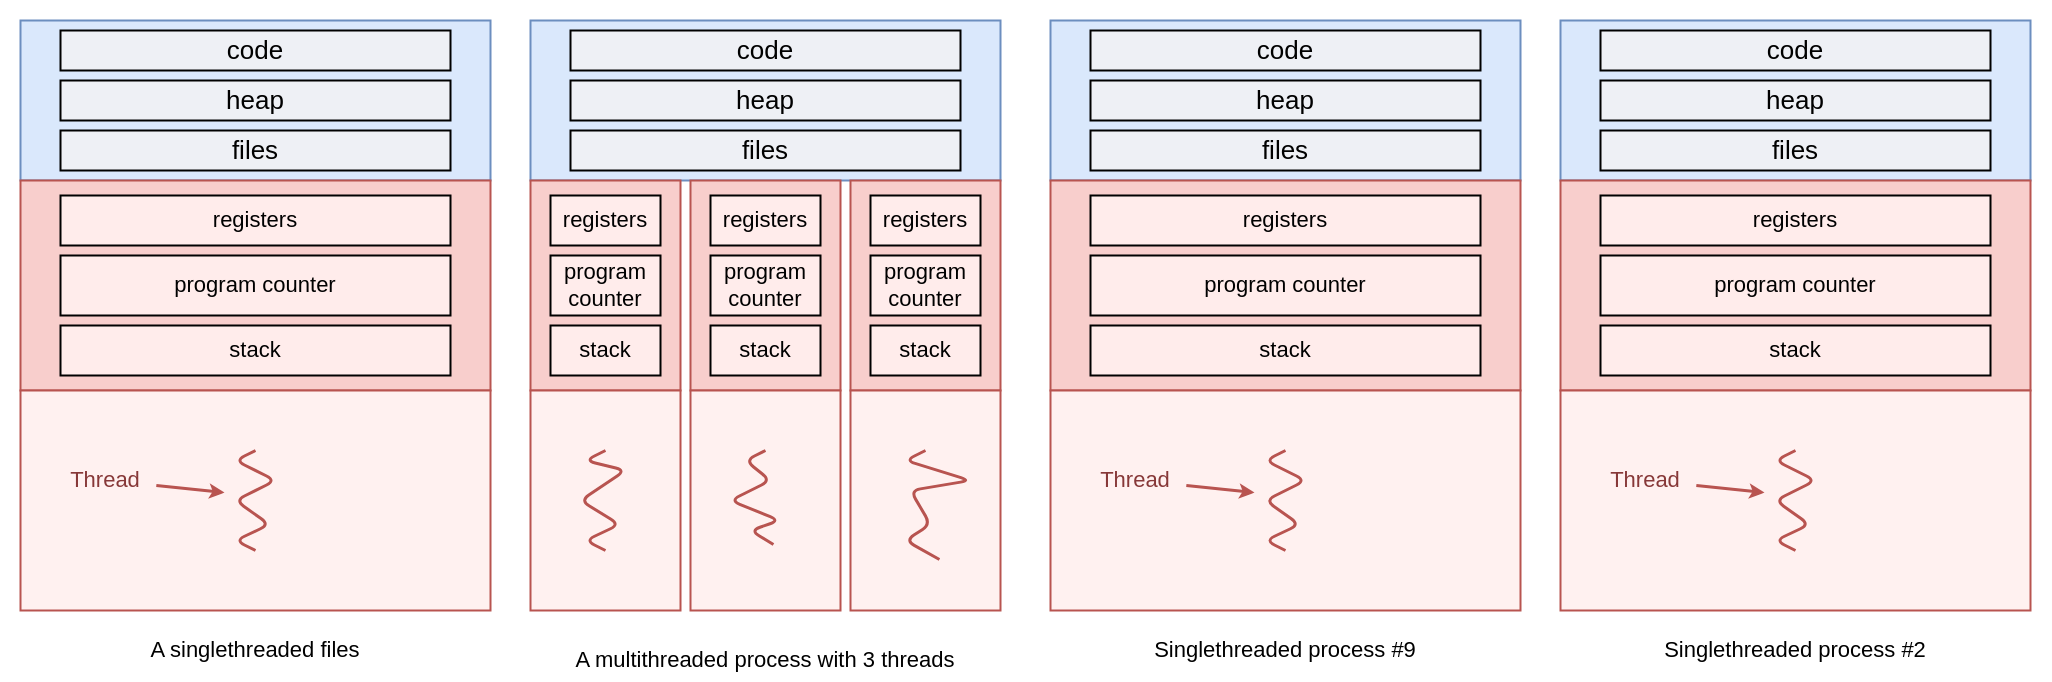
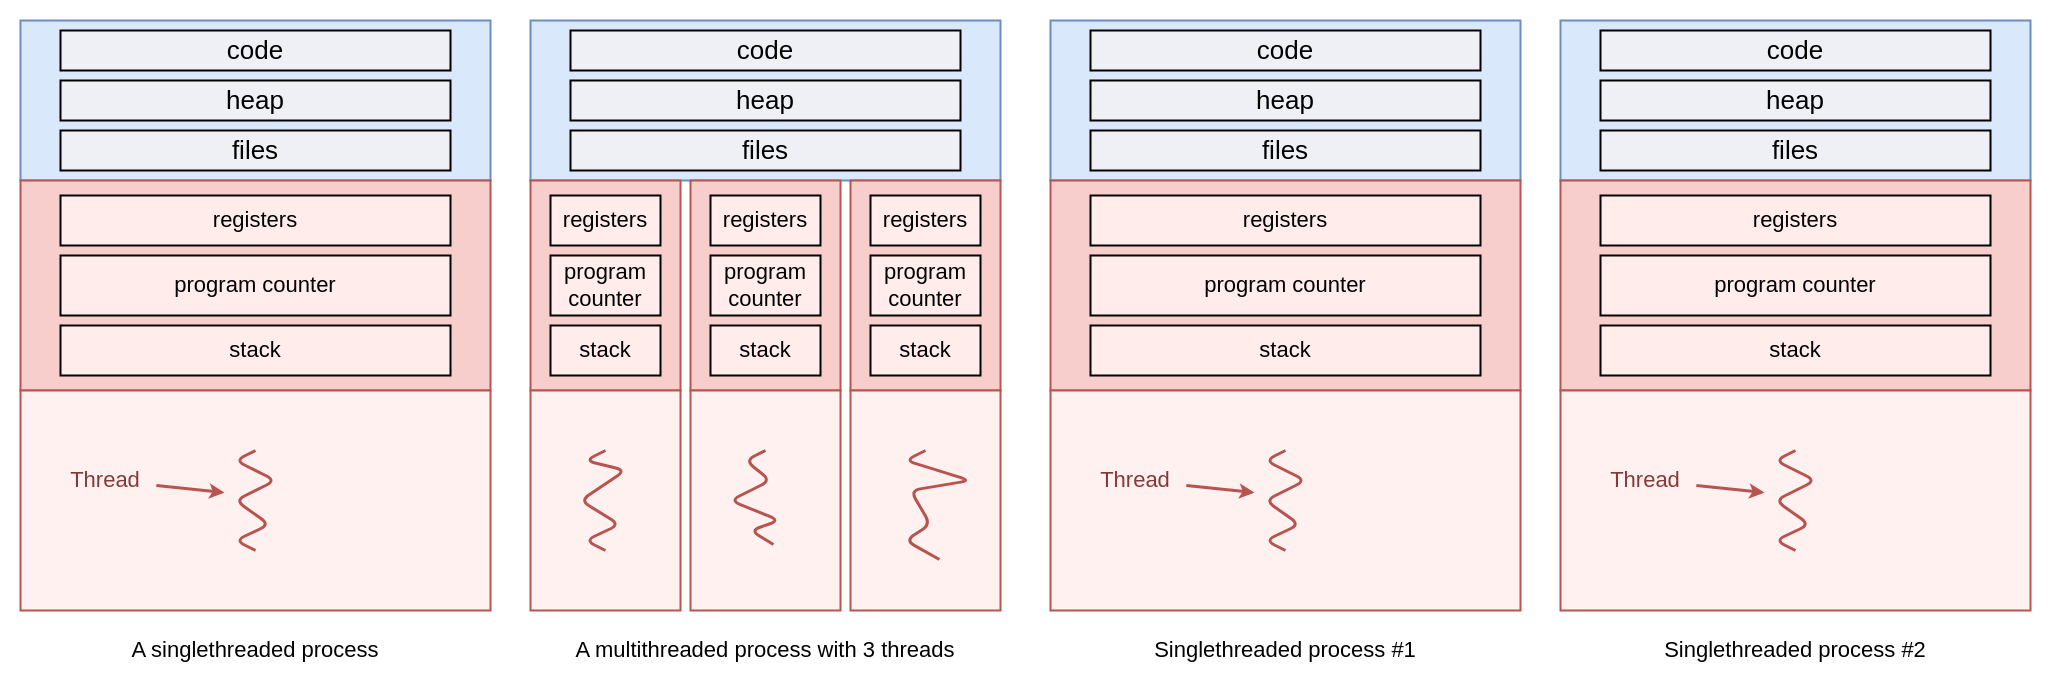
node "A singlethreaded files": label "A singlethreaded files" -> "A singlethreaded process"
node "Singlethreaded process #9": label "Singlethreaded process #9" -> "Singlethreaded process #1"
node "A multithreaded process with 3 threads": moved (766, 661) -> (766, 651)
